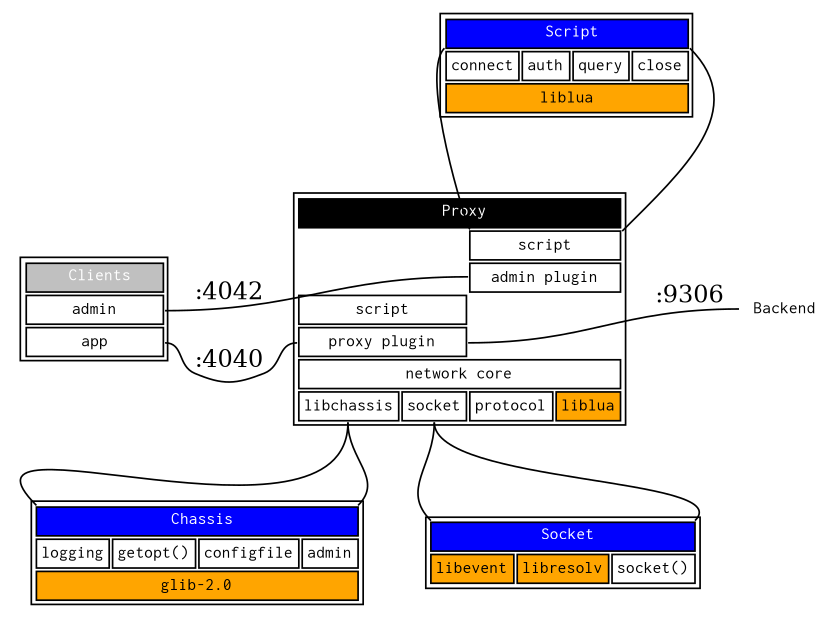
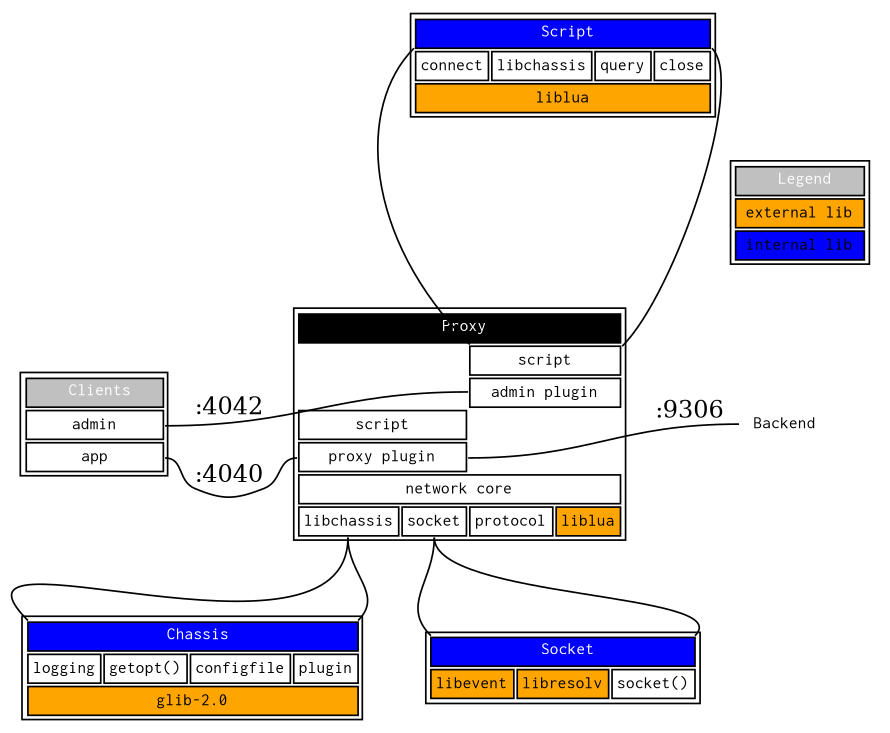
node "Script": text "auth" -> "libchassis"
node "Legend": added
node "Chassis": text "admin" -> "plugin"
